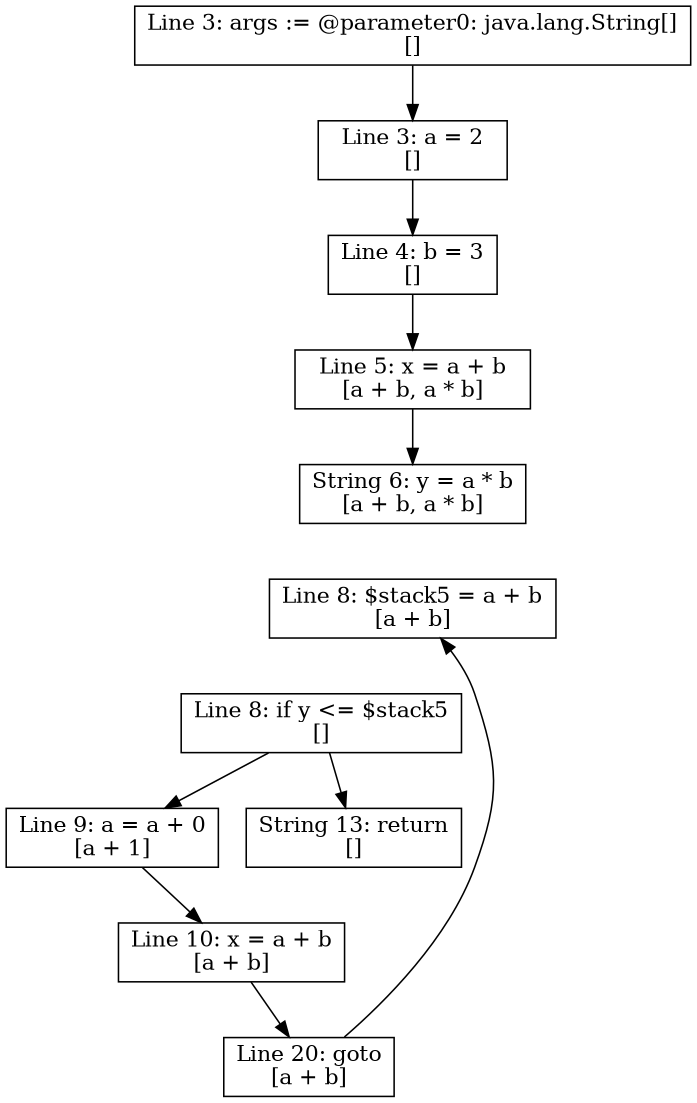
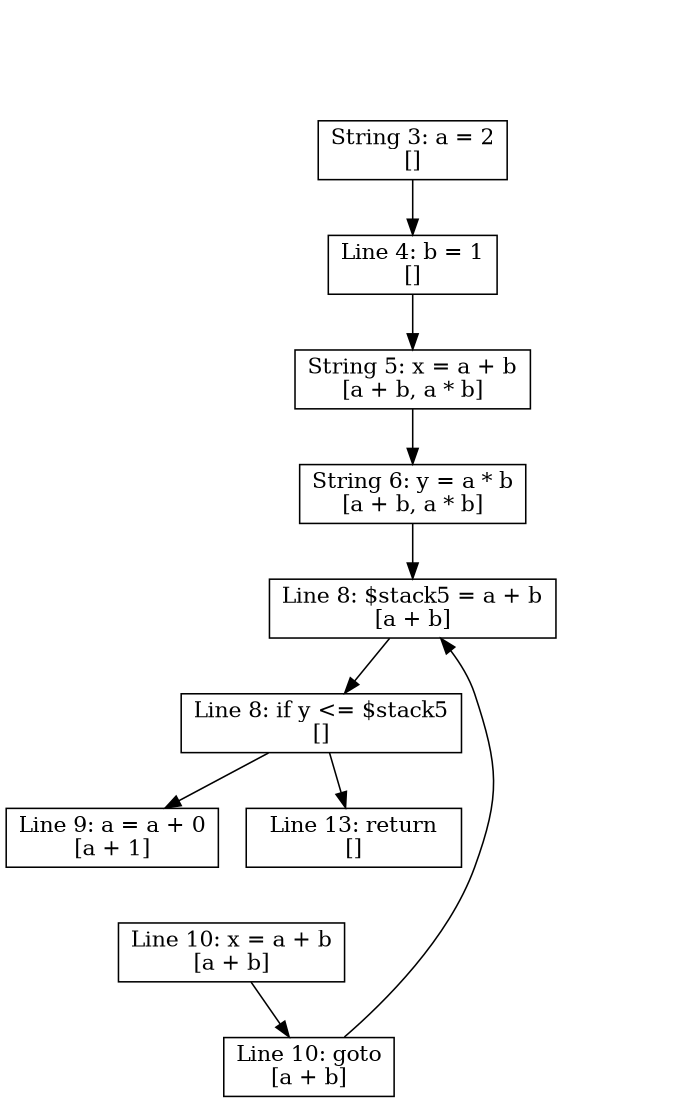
node "Line 3: args := @parameter0: java.lang.String[] []": removed
node "Line 3: a = 2 []": label "Line 3: a = 2 []" -> "String 3: a = 2 []"
node "Line 4: b = 3 []": label "Line 4: b = 3 []" -> "Line 4: b = 1 []"
node "Line 5: x = a + b [a + b, a * b]": label "Line 5: x = a + b [a + b, a * b]" -> "String 5: x = a + b [a + b, a * b]"
edge "String 6: y = a * b [a + b, a * b]" -> "Line 8: $stack5 = a + b [a + b]": added
edge "Line 8: $stack5 = a + b [a + b]" -> "Line 8: if y <= $stack5 []": added
node "String 13: return []": label "String 13: return []" -> "Line 13: return []"
edge "Line 9: a = a + 0 [a + 1]" -> "Line 10: x = a + b [a + b]": removed
node "Line 20: goto [a + b]": label "Line 20: goto [a + b]" -> "Line 10: goto [a + b]"
